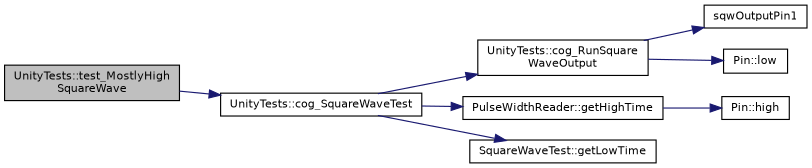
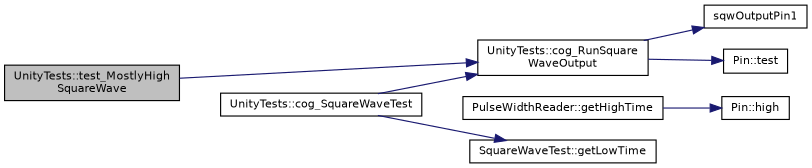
node "Pin::low": label "Pin::low" -> "Pin::test"
edge "UnityTests::test_MostlyHigh SquareWave" -> "UnityTests::cog_SquareWaveTest": now "UnityTests::test_MostlyHigh SquareWave" -> "UnityTests::cog_RunSquare WaveOutput"
edge "UnityTests::cog_SquareWaveTest" -> "PulseWidthReader::getHighTime": removed
